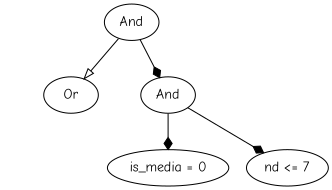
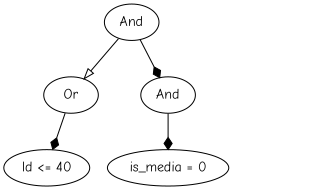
node "ld <= 40": added
node "nd <= 7": removed
